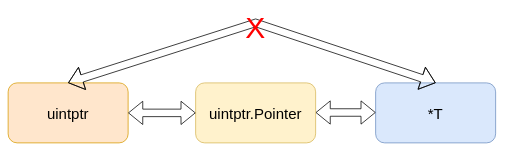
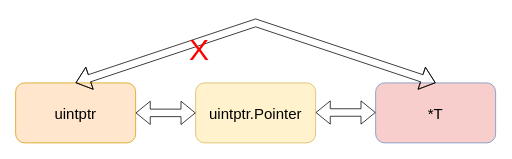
node "X": moved (255, 27) -> (199, 49)
node "uintptr": moved (68, 113) -> (75, 113)
node "*T": fillcolor #dae8fc -> #f8cecc
